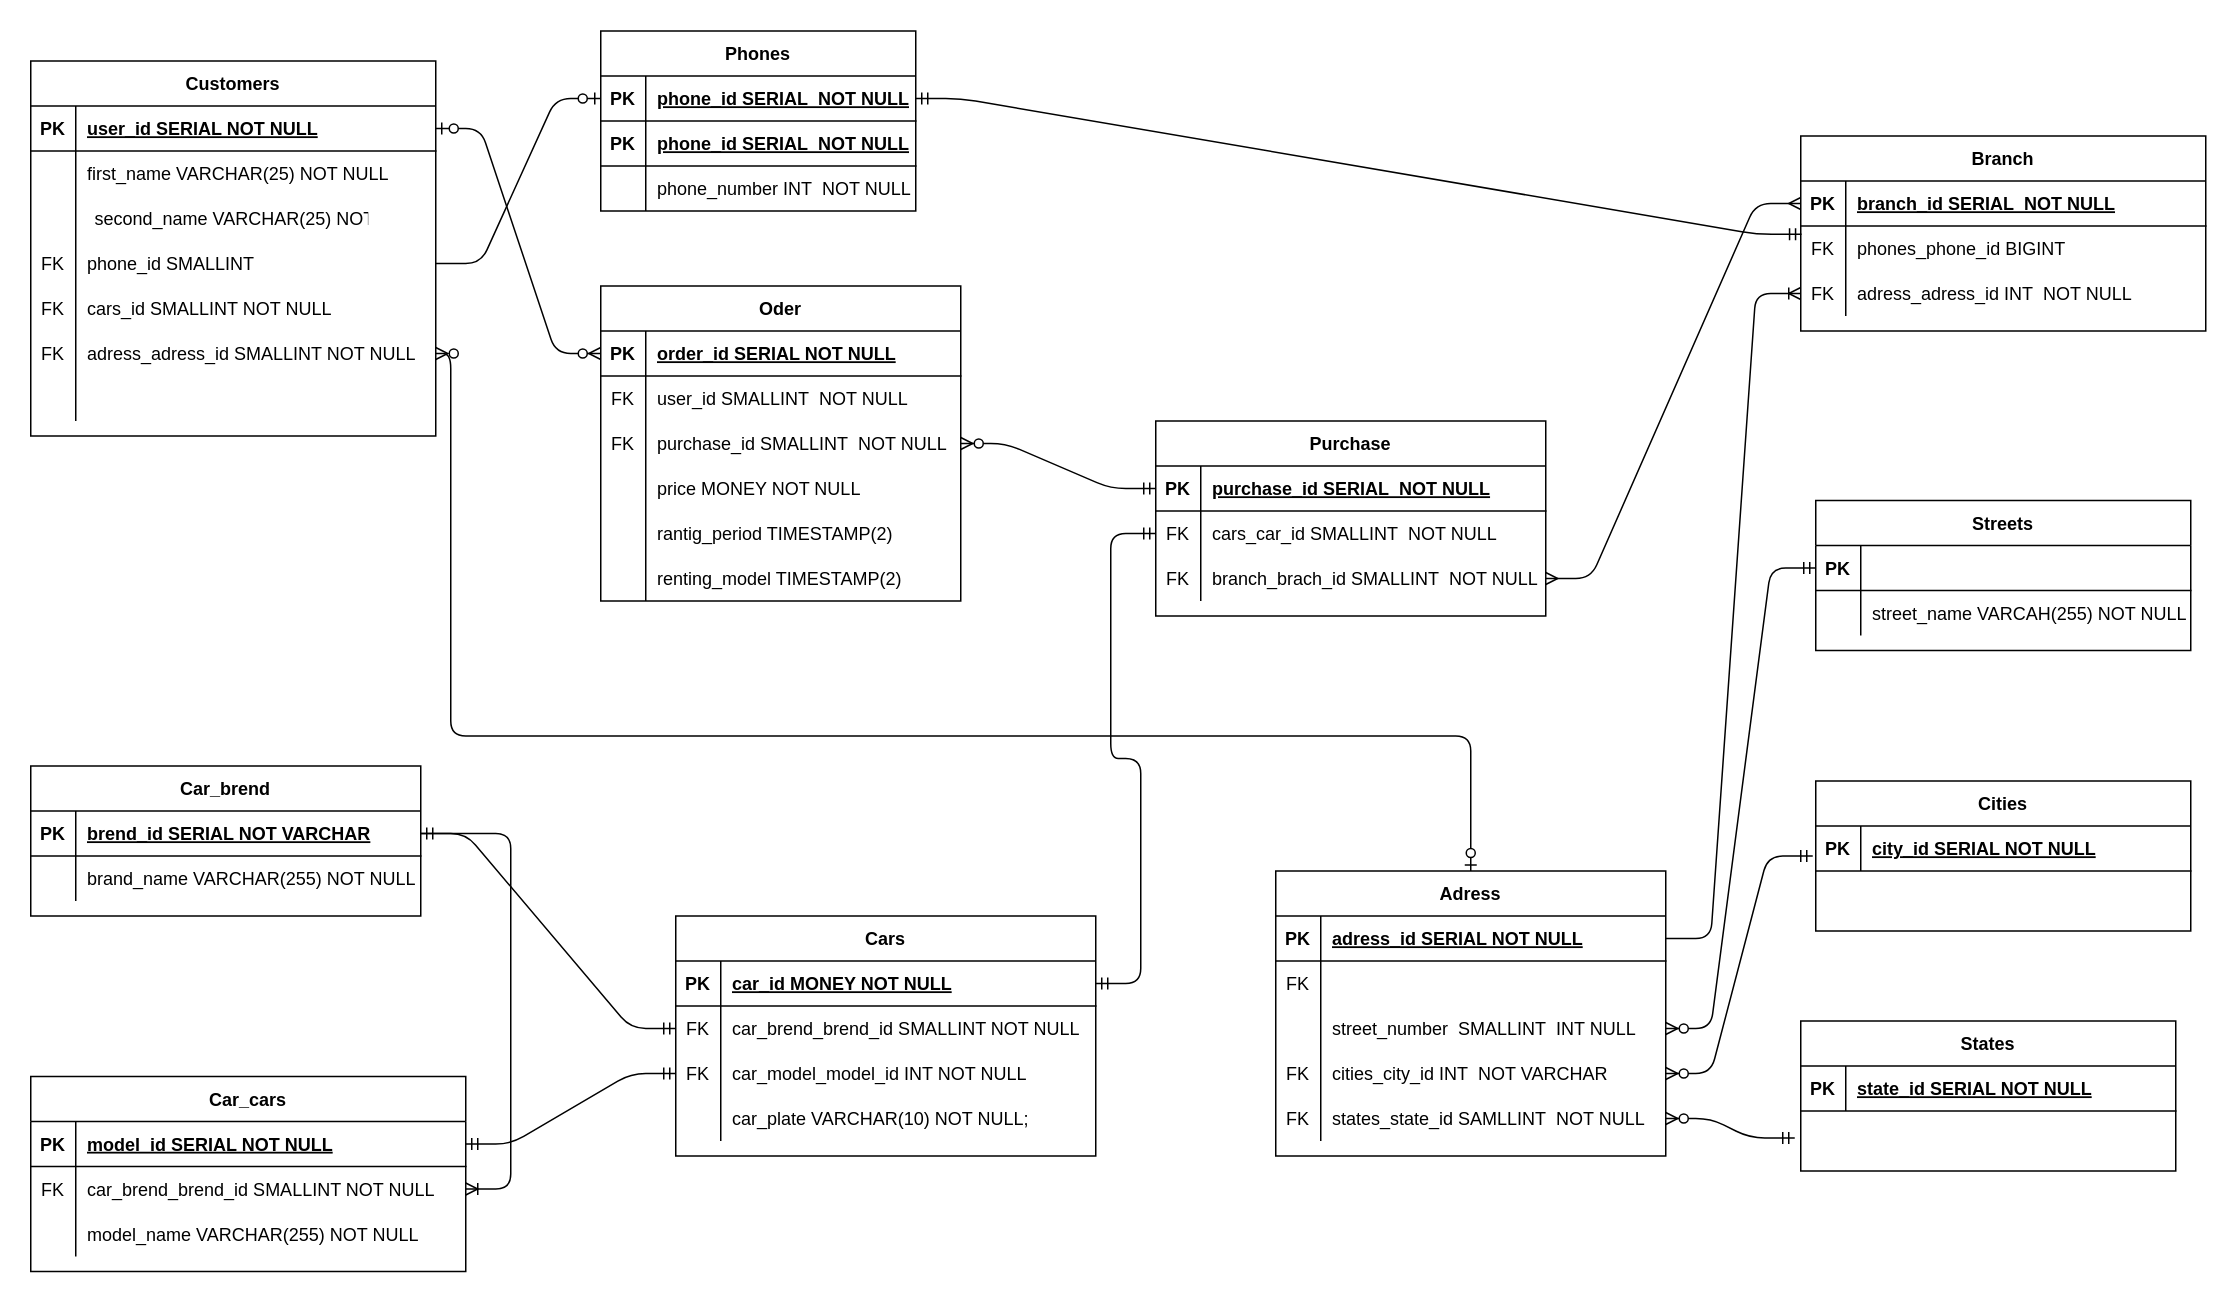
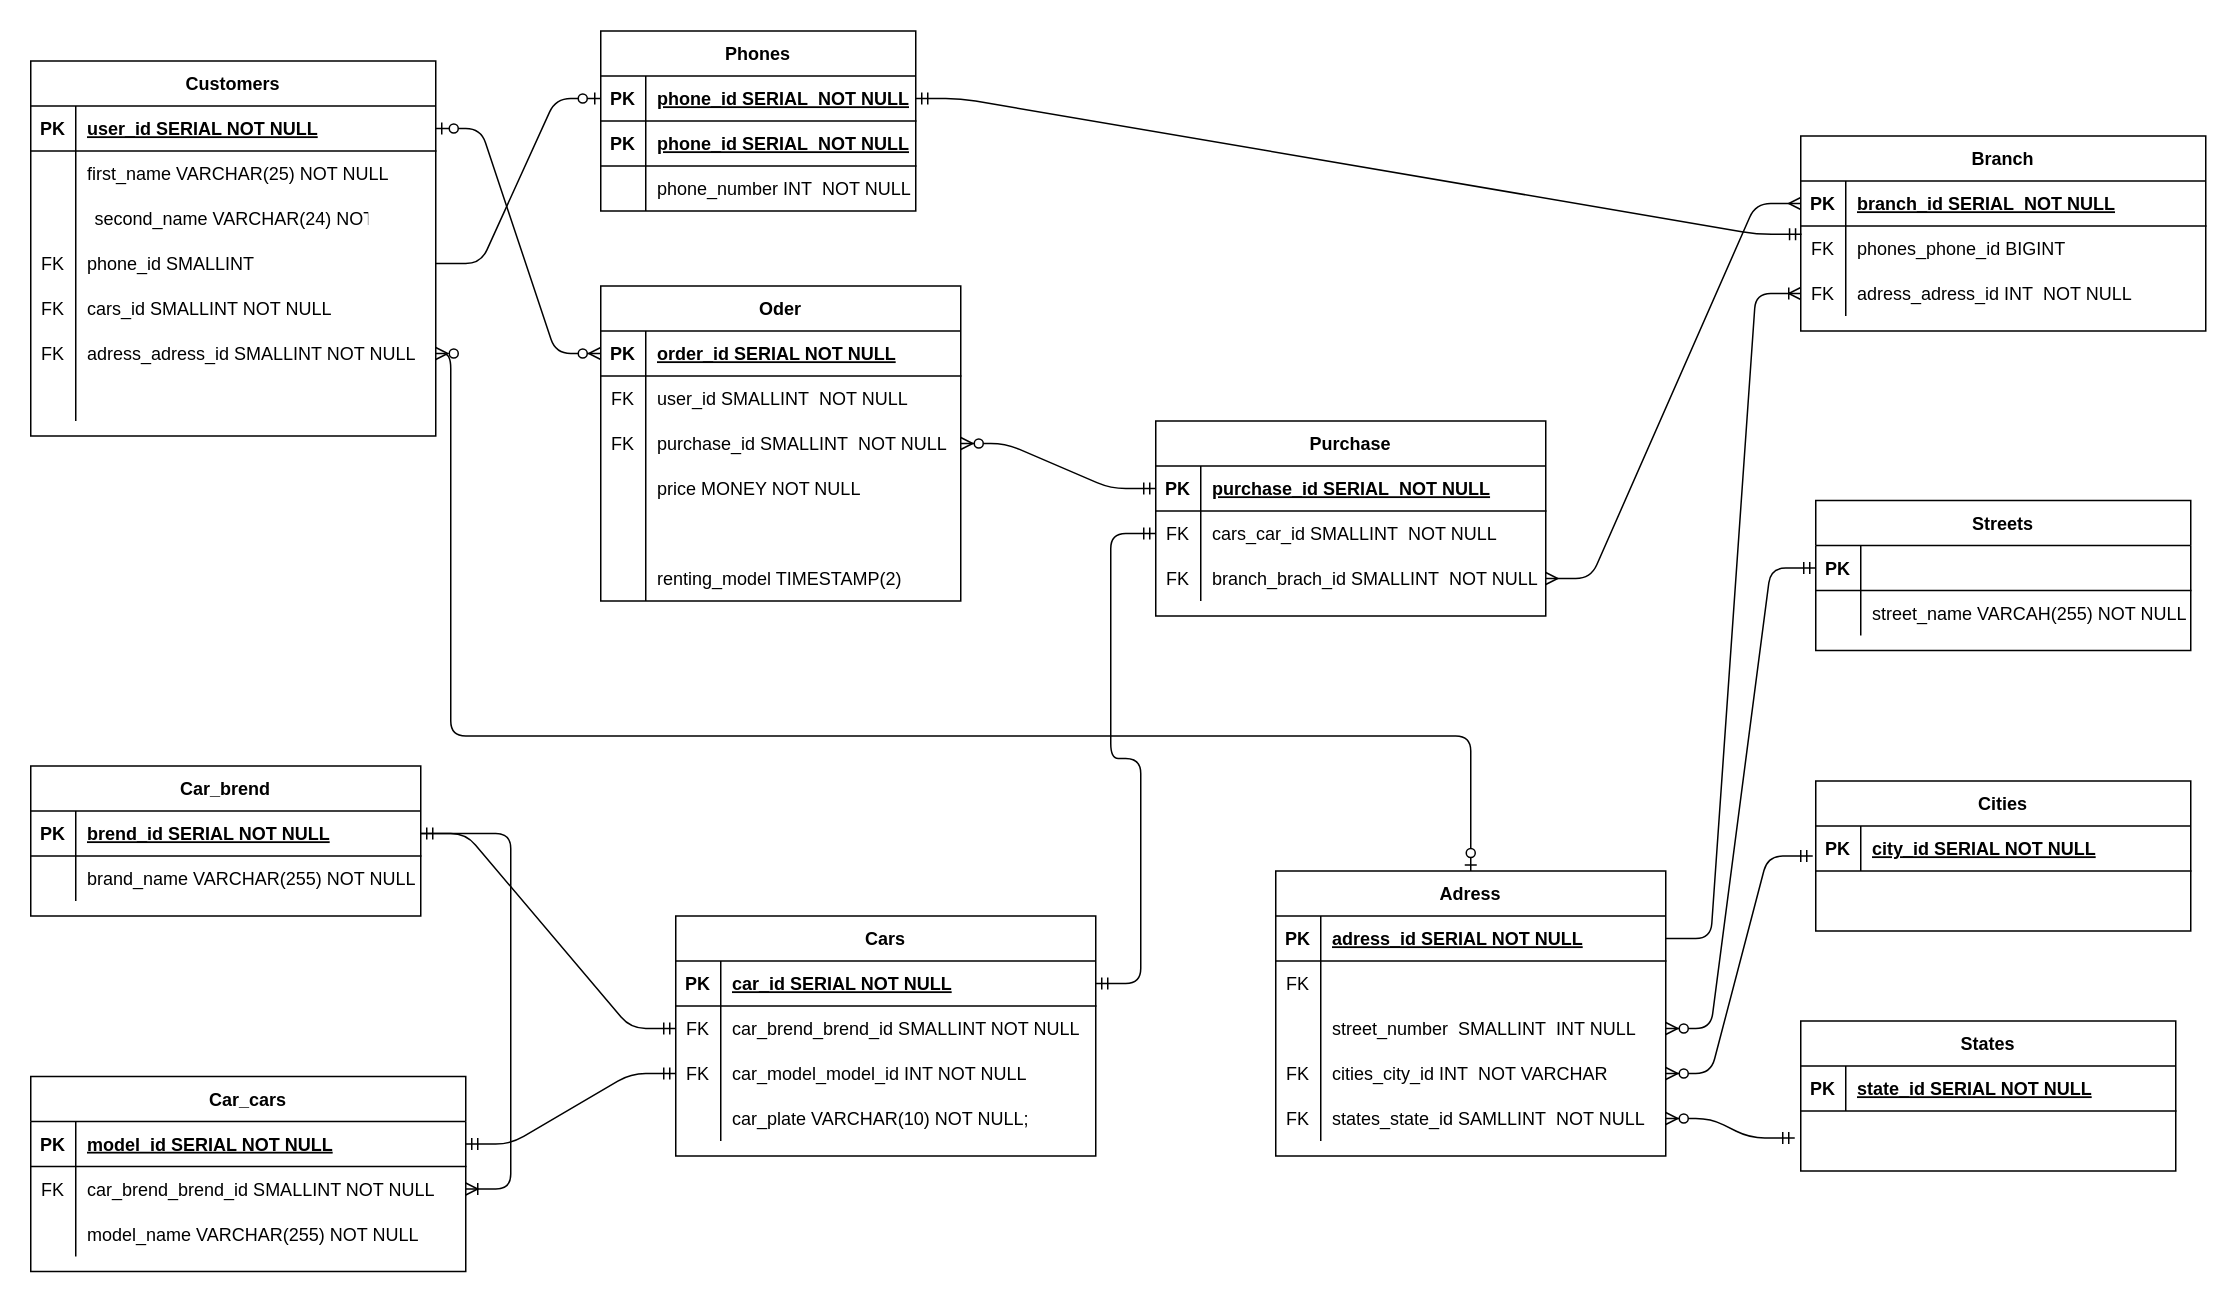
node "second_name VARCHAR(25) NOT NULL": label "second_name VARCHAR(25) NOT NULL" -> "second_name VARCHAR(24) NOT NULL"
node "rantig_period TIMESTAMP(2)": removed
node "brend_id SERIAL NOT VARCHAR": label "brend_id SERIAL NOT VARCHAR" -> "brend_id SERIAL NOT NULL"
node "car_id MONEY NOT NULL": label "car_id MONEY NOT NULL" -> "car_id SERIAL NOT NULL"
